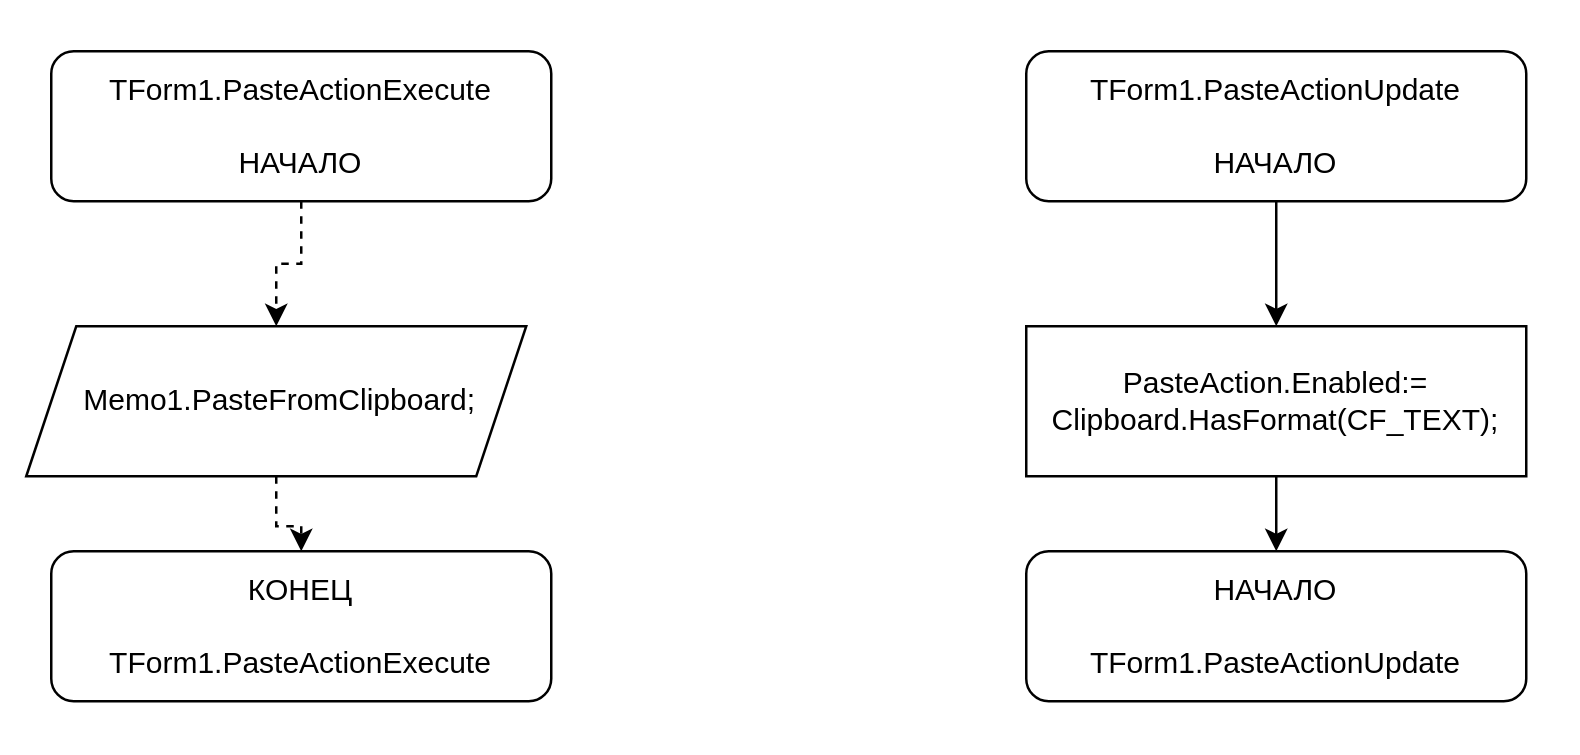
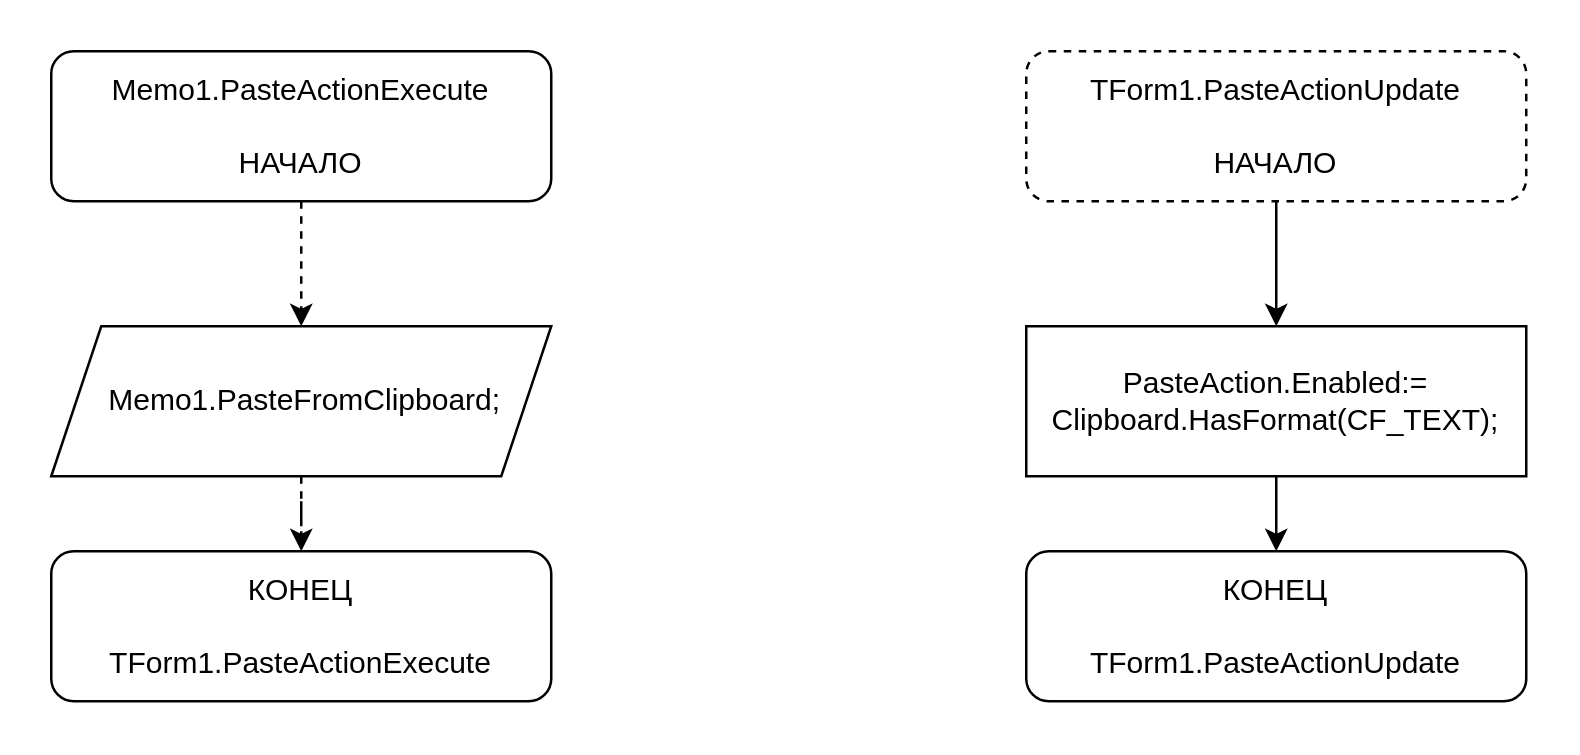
node "TForm1.PasteActionExecute НАЧАЛО": label "TForm1.PasteActionExecute НАЧАЛО" -> "Memo1.PasteActionExecute НАЧАЛО"
node "TForm1.PasteActionUpdate НАЧАЛО": style solid -> dashed
node "Memo1.PasteFromClipboard;": moved (276, 401) -> (301, 401)
node "НАЧАЛО TForm1.PasteActionUpdate": label "НАЧАЛО TForm1.PasteActionUpdate" -> "КОНЕЦ TForm1.PasteActionUpdate"
